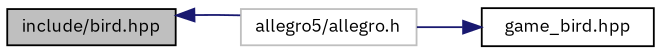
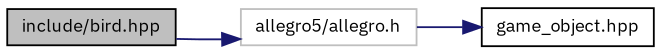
edge "allegro5/allegro.h" -> "include/bird.hpp": reversed
node "game_bird.hpp": label "game_bird.hpp" -> "game_object.hpp"
